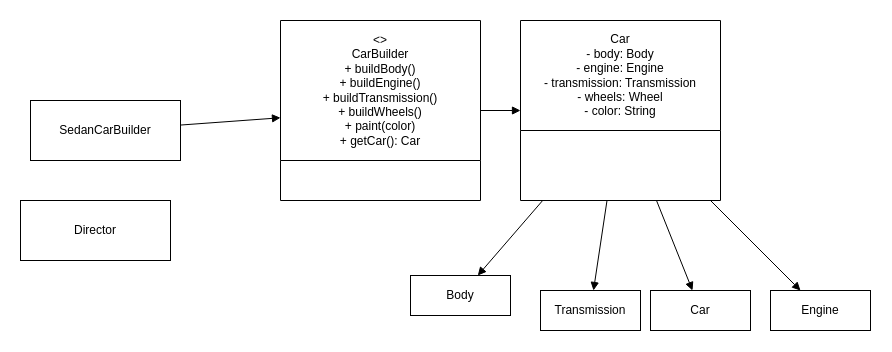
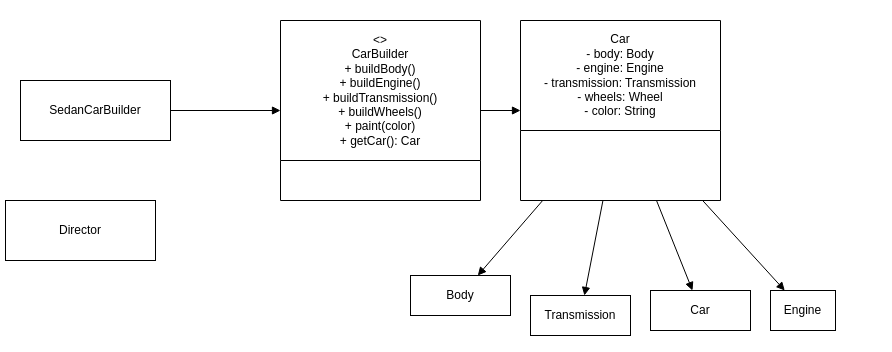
node "SedanCarBuilder": moved (106, 131) -> (96, 111)
node "Director": moved (96, 231) -> (81, 231)
node "Transmission": moved (591, 311) -> (581, 316)
node "Engine": size 100x40 -> 65x40
